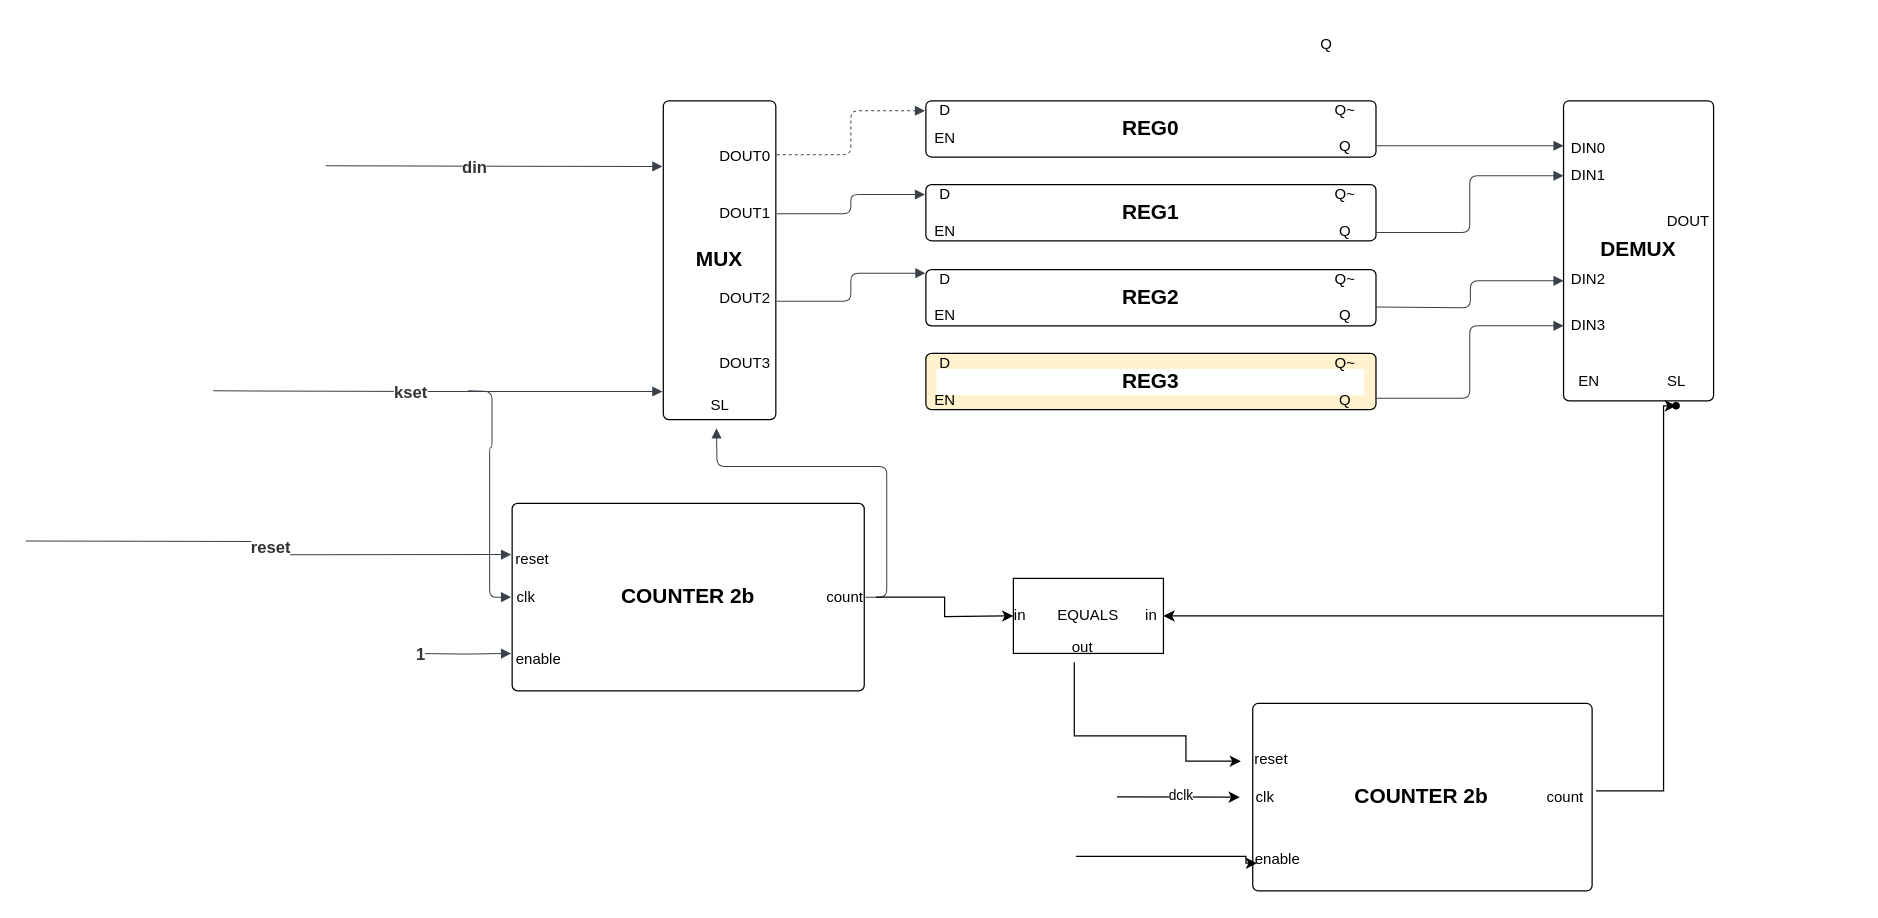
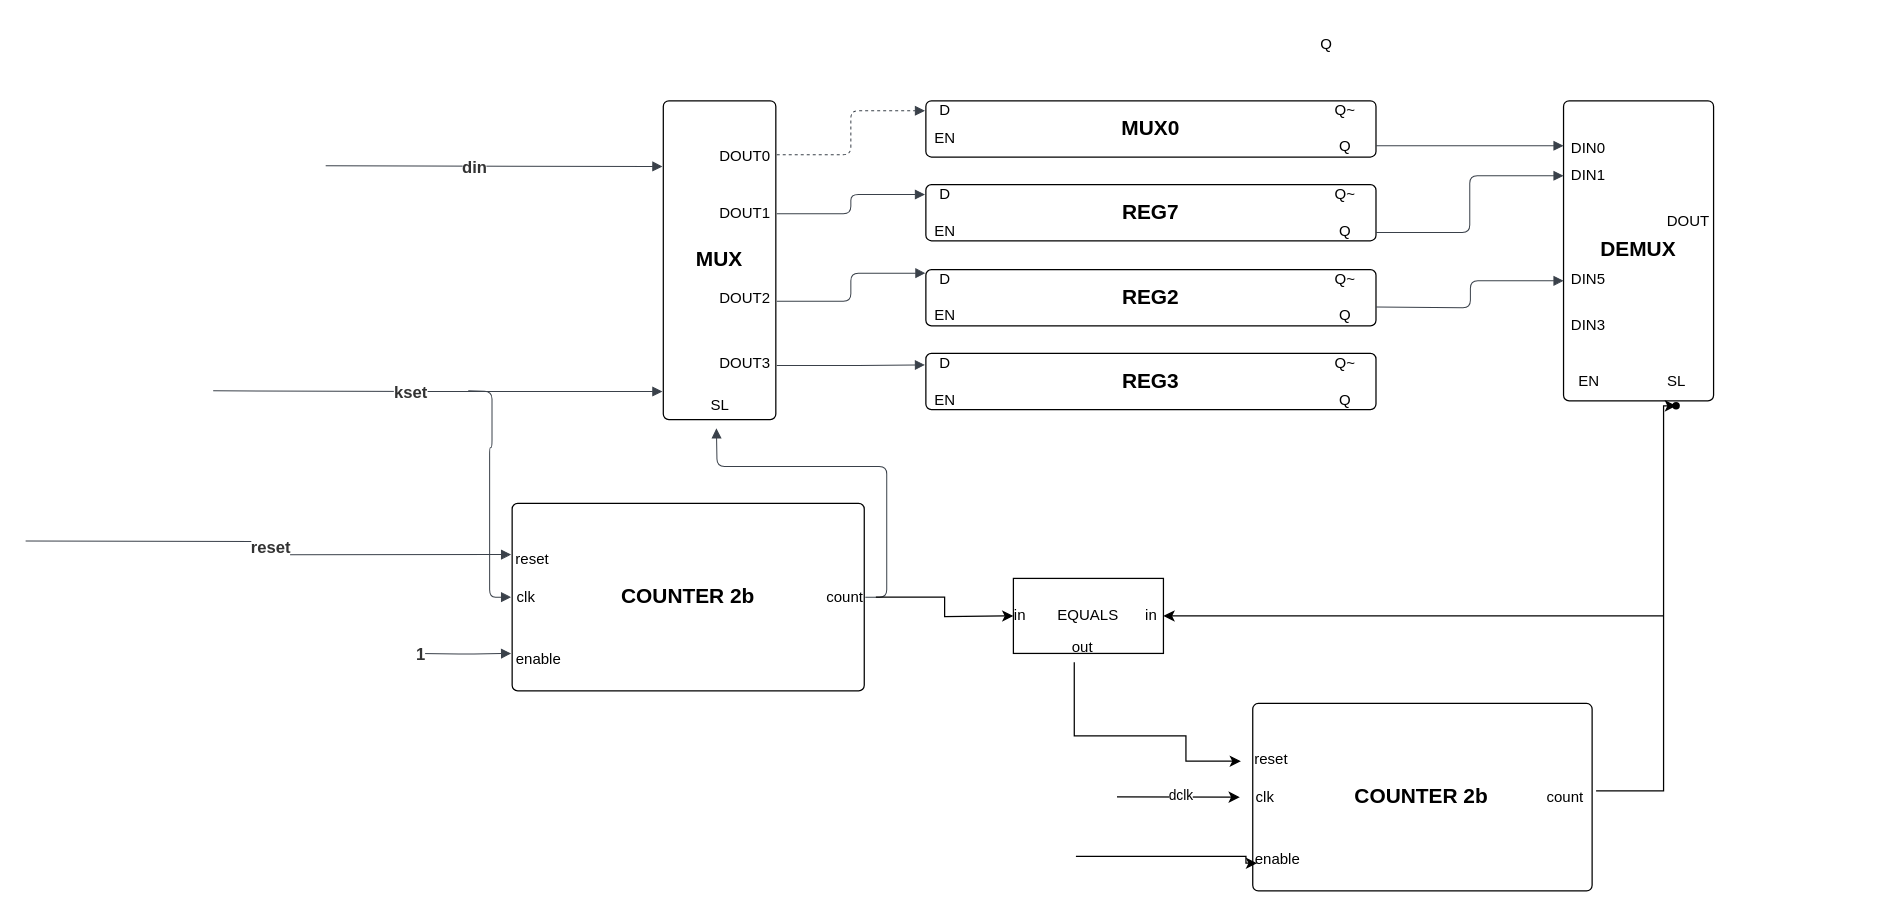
node "REG0": label "REG0" -> "MUX0"
node "REG1": label "REG1" -> "REG7"
node "DIN2": label "DIN2" -> "DIN5"
edge "MUX" -> "REG3": added
edge "REG3" -> "DEMUX": removed
node "REG3": fillcolor #fff2cc -> #ffffff
